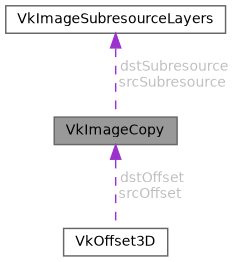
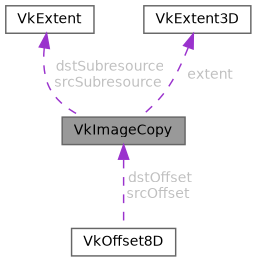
node "VkImageSubresourceLayers": label "VkImageSubresourceLayers" -> "VkExtent"
node "VkExtent3D": added
node "VkOffset3D": label "VkOffset3D" -> "VkOffset8D"
